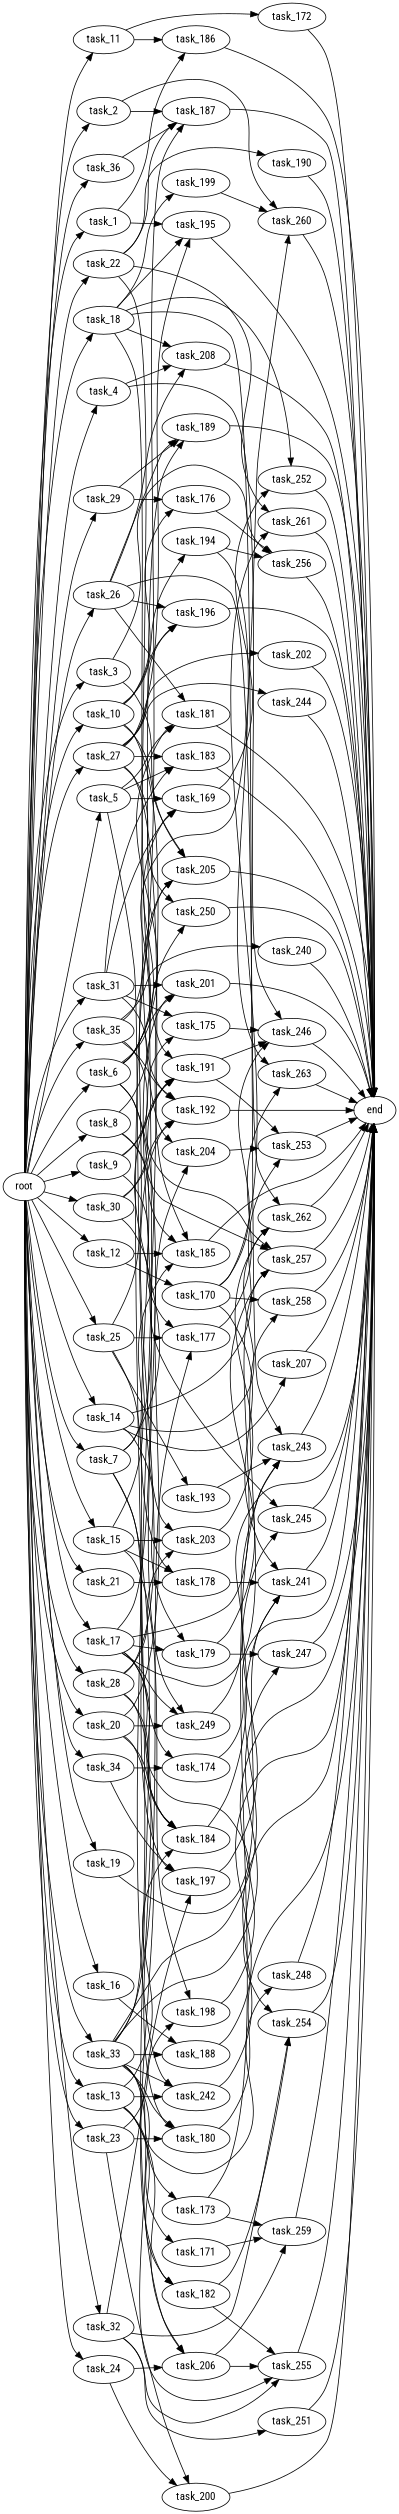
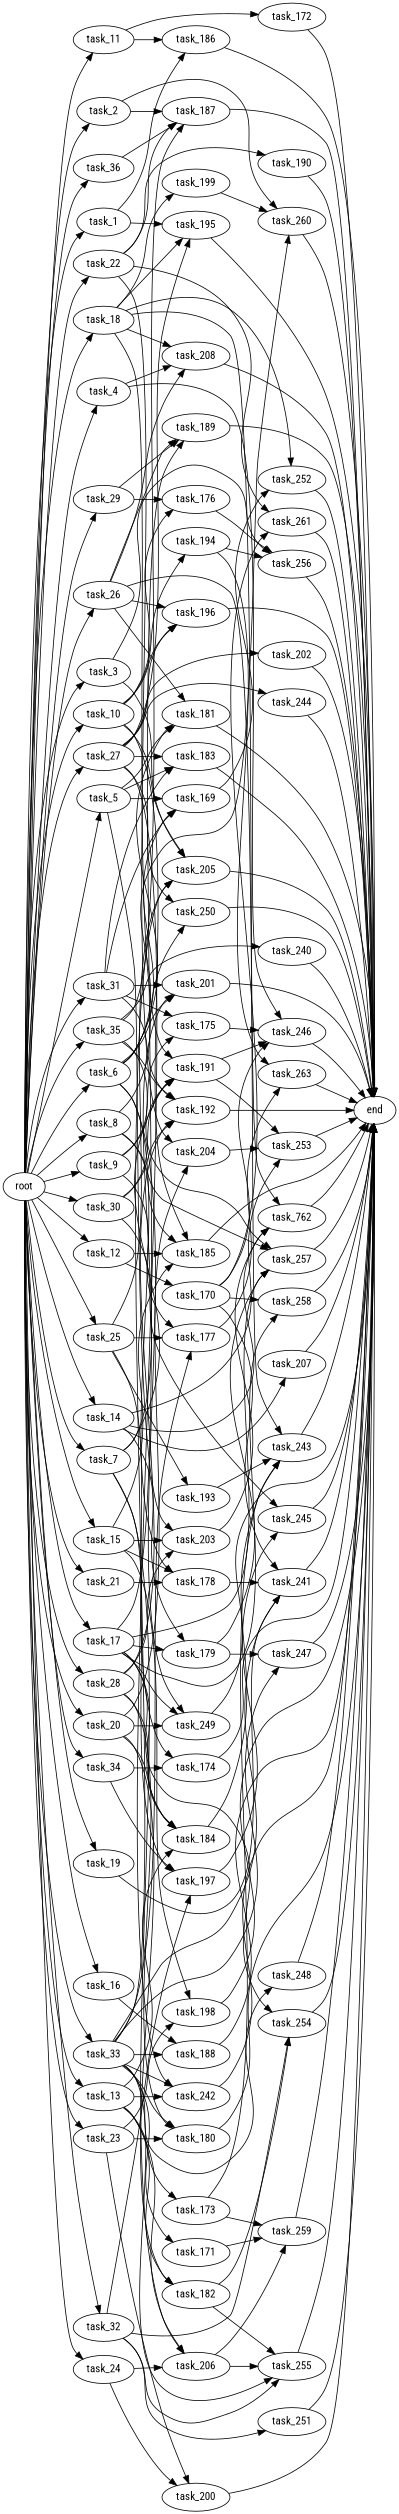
node "task_262": label "task_262" -> "task_762"
